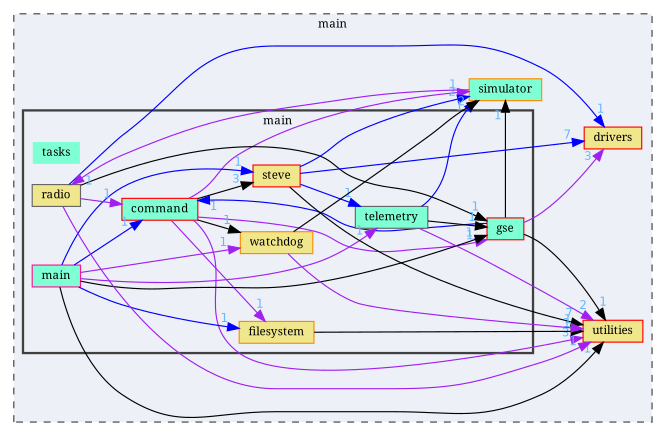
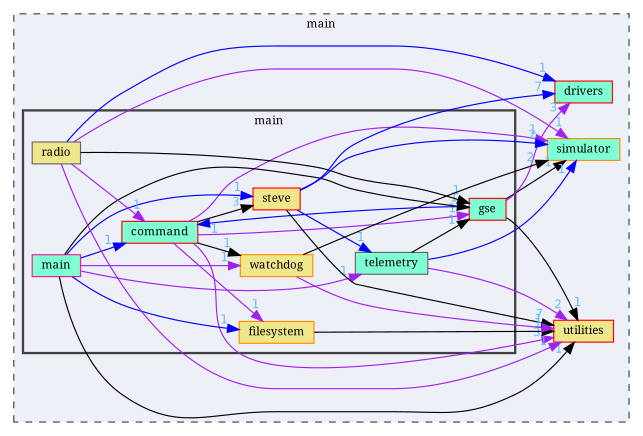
edge "simulator" -> "radio": reversed
node "drivers": fillcolor khaki -> aquamarine
node "tasks": removed
